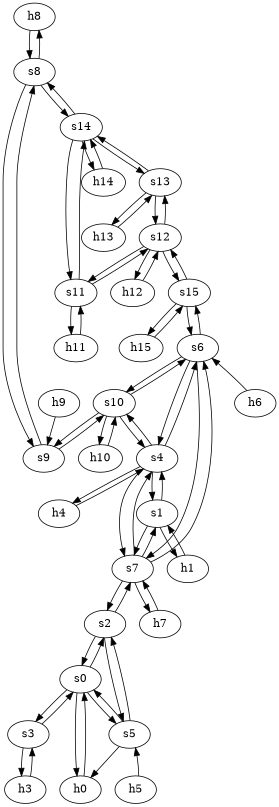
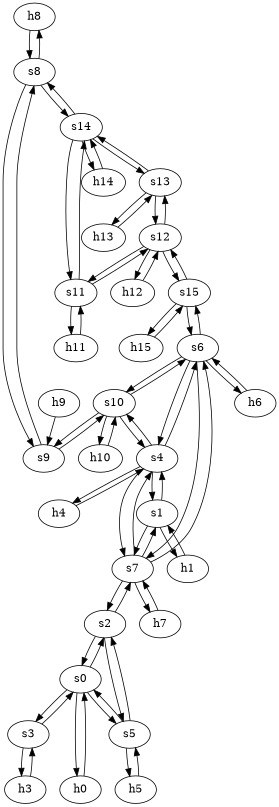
edge "s6" -> "h6": added
edge "s5" -> "h0": now "s5" -> "h5"
